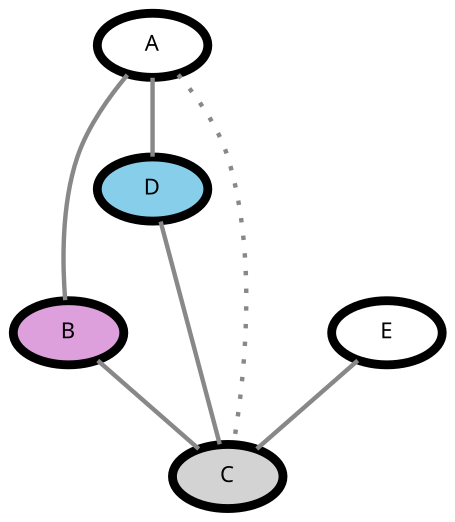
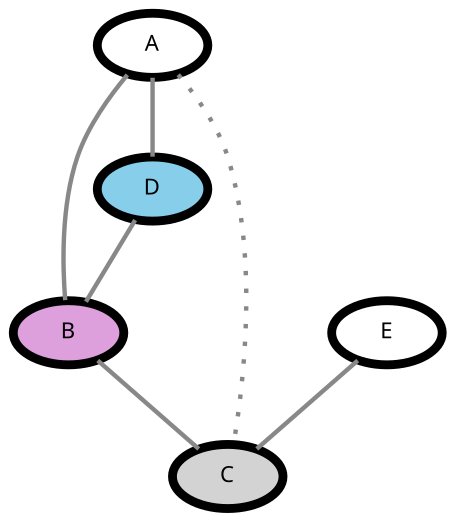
edge "D" -- "C": now "D" -- "B"
